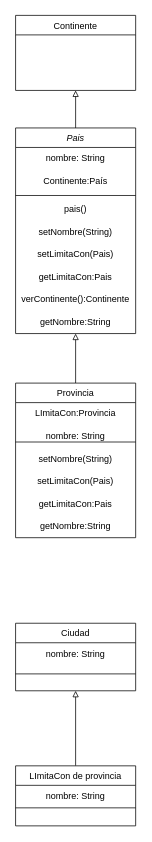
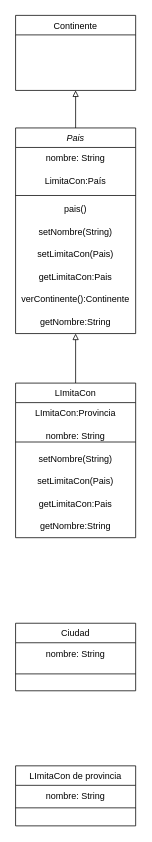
node "Continente:País": label "Continente:País" -> "LimitaCon:País"
node "Provincia": label "Provincia" -> "LImitaCon"
edge "LImitaCon de provincia" -> "Ciudad": removed
